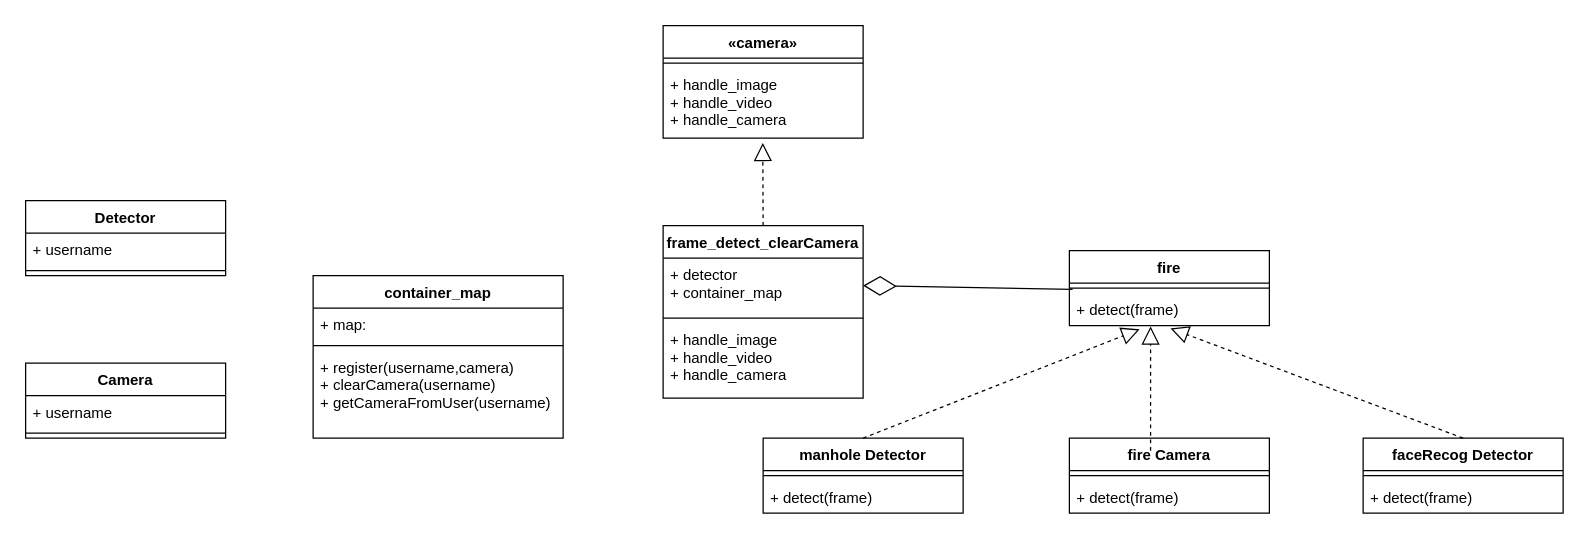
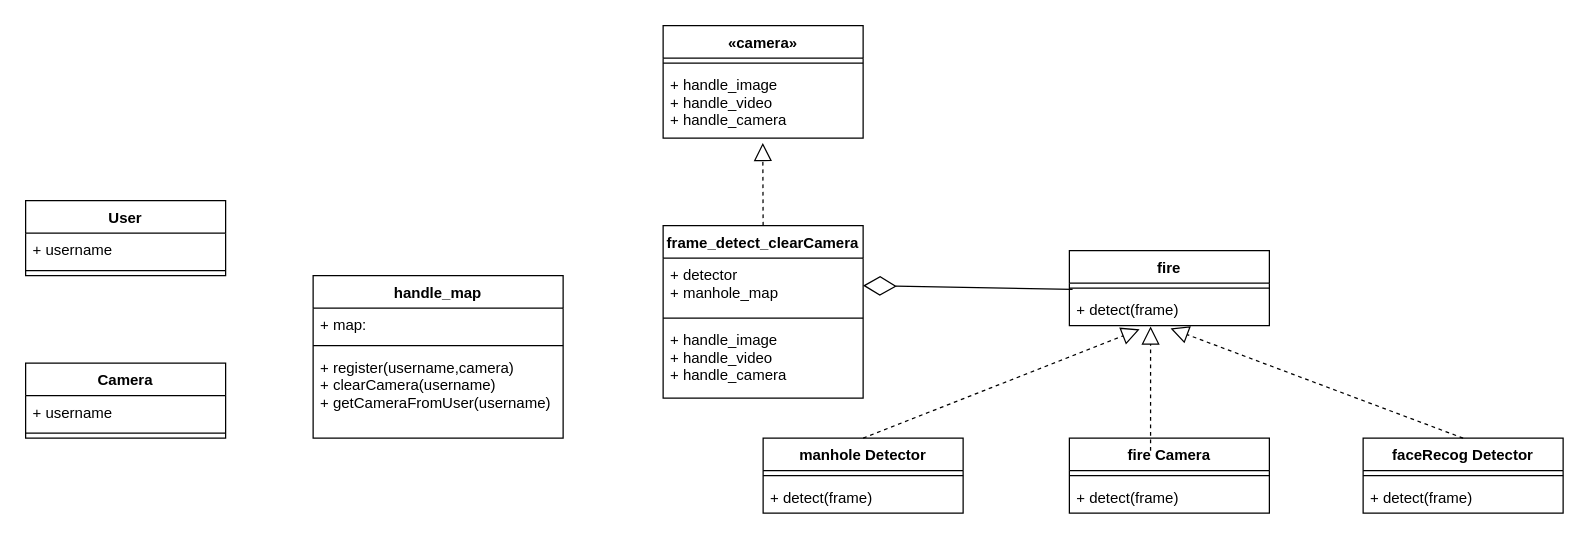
node "Detector": label "Detector" -> "User"
node "+ detector + container_map": label "+ detector + container_map" -> "+ detector + manhole_map"
node "container_map": label "container_map" -> "handle_map"
